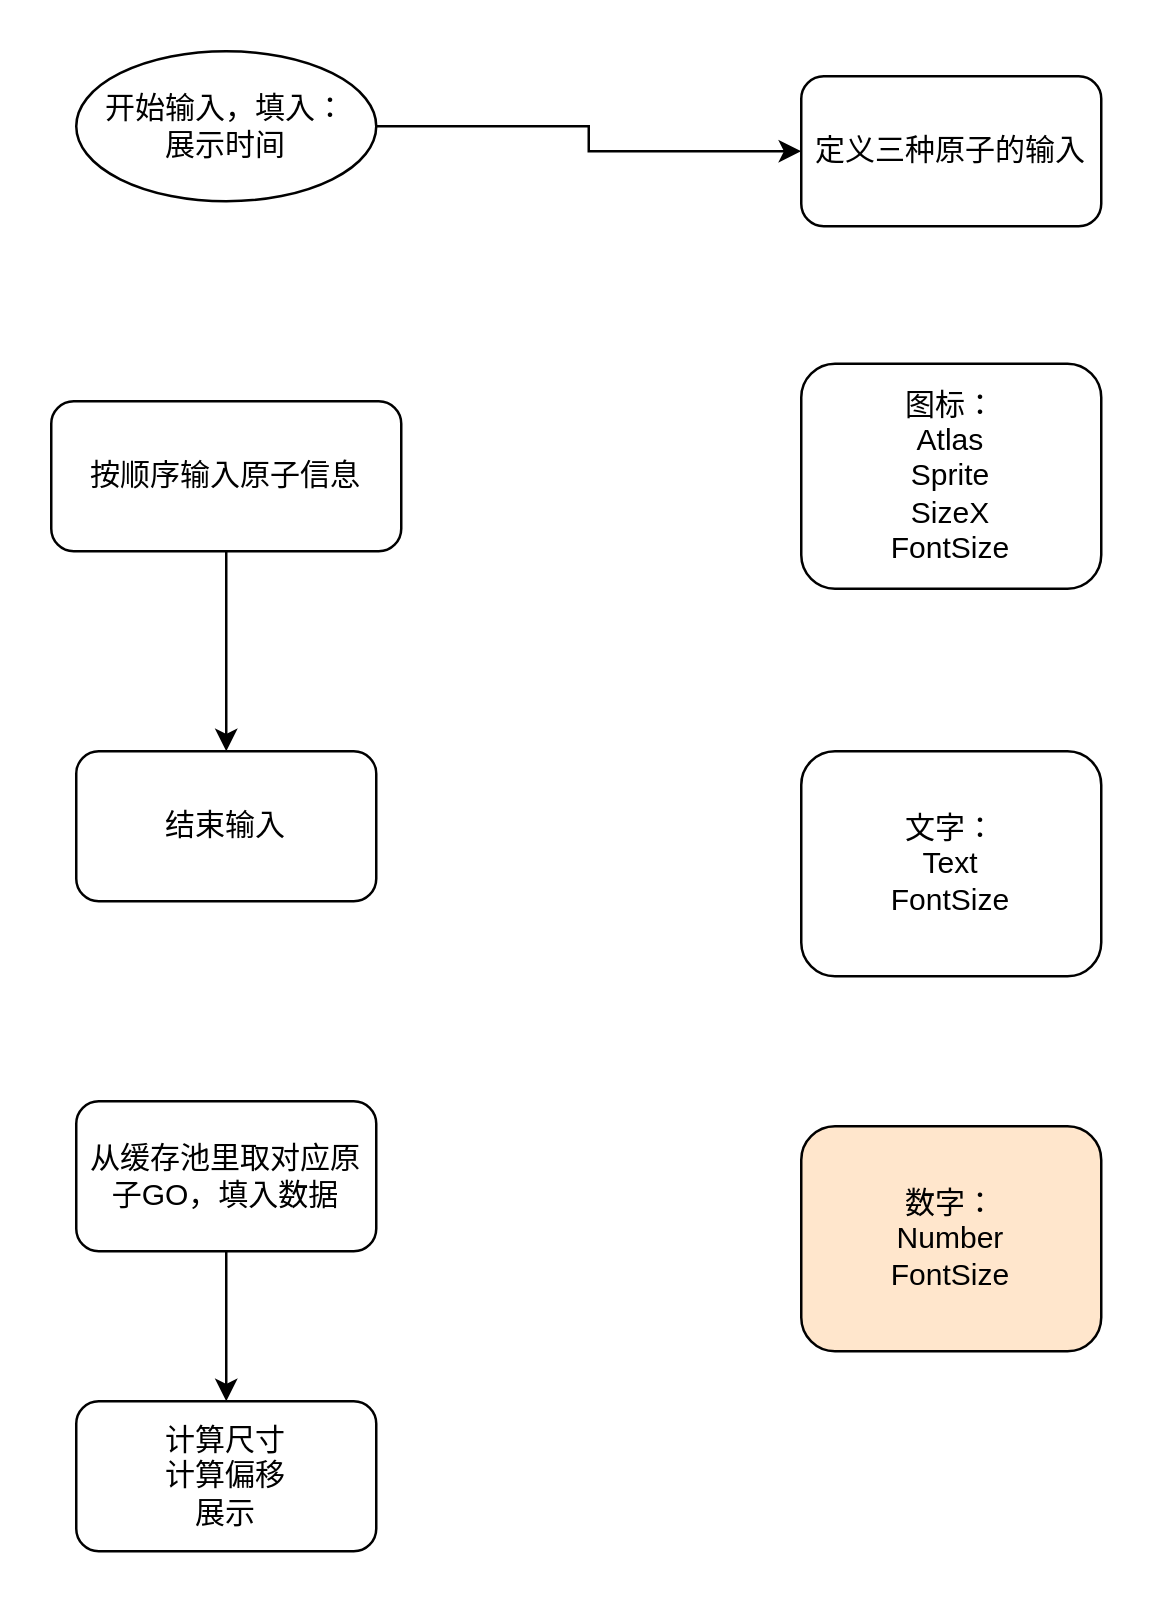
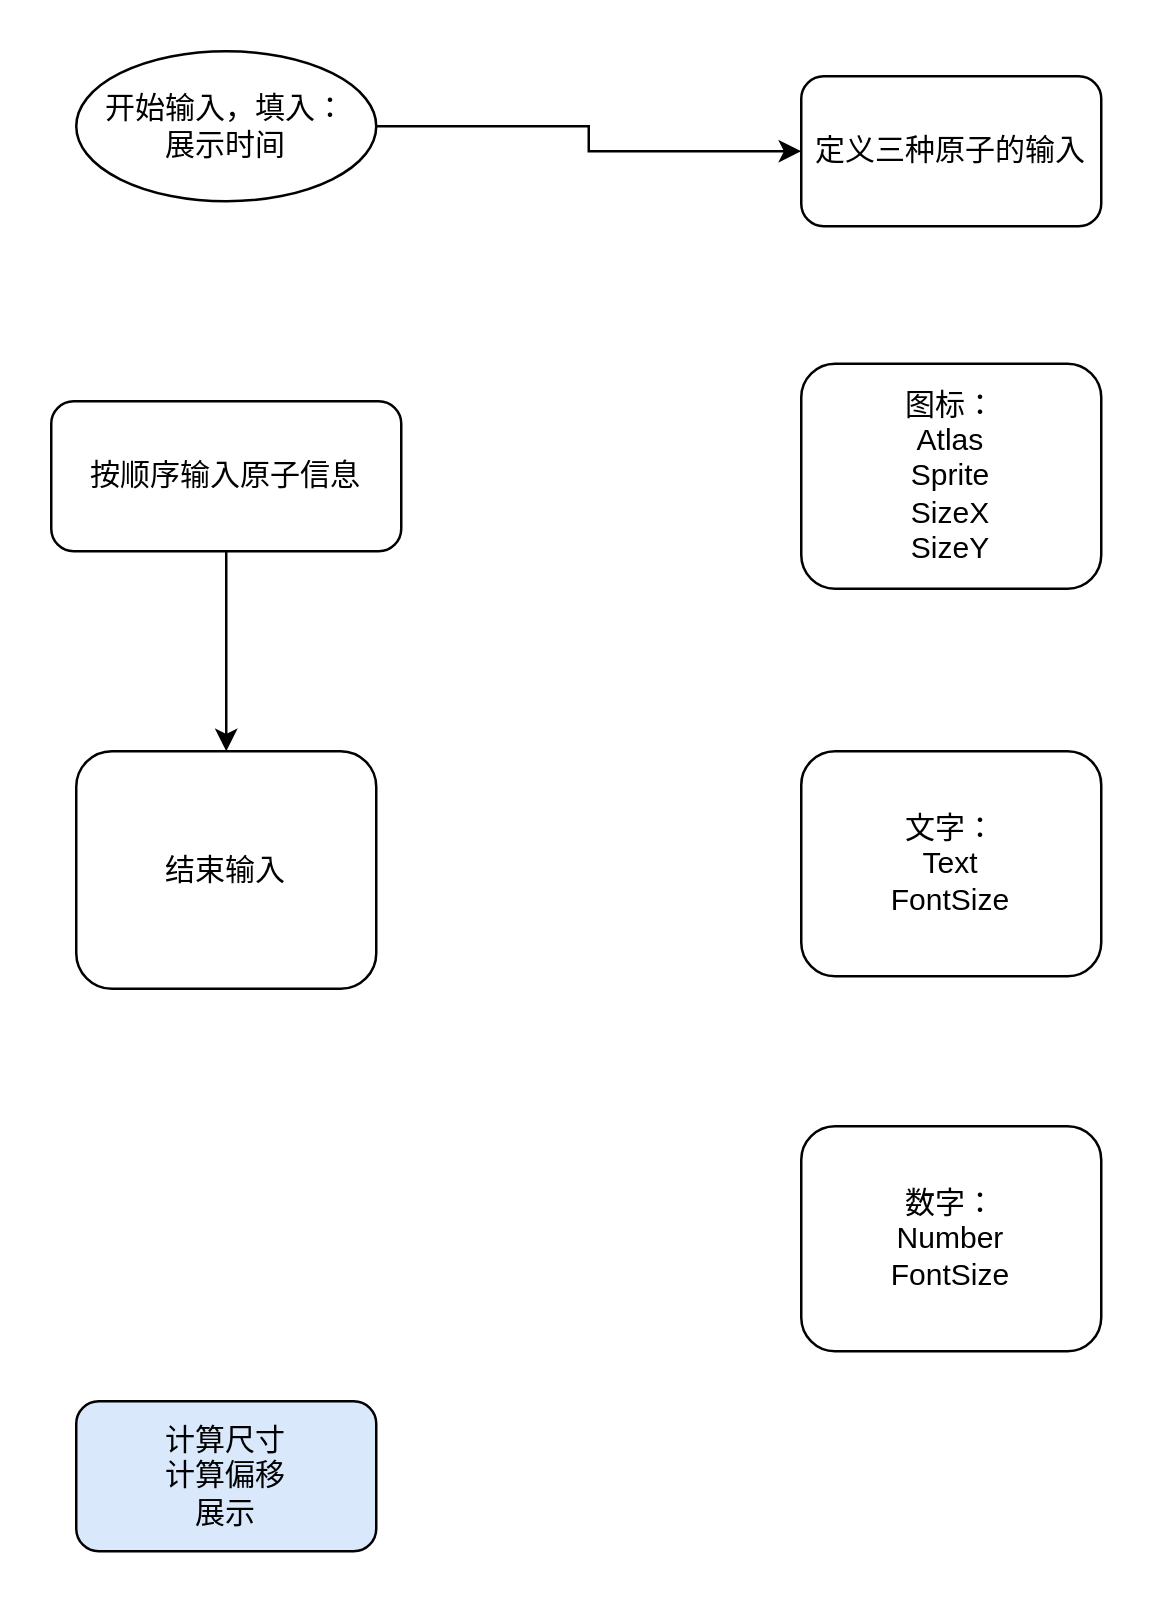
node "图标： Atlas Sprite SizeX FontSize": label "图标： Atlas Sprite SizeX FontSize" -> "图标： Atlas Sprite SizeX SizeY"
node "结束输入": size 300x150 -> 300x238
node "从缓存池里取对应原子GO，填入数据": removed
node "数字： Number FontSize": fillcolor #ffe6cc -> #ffffff
edge "从缓存池里取对应原子GO，填入数据" -> "计算尺寸 计算偏移 展示": removed
node "计算尺寸 计算偏移 展示": fillcolor #ffffff -> #dae8fc
